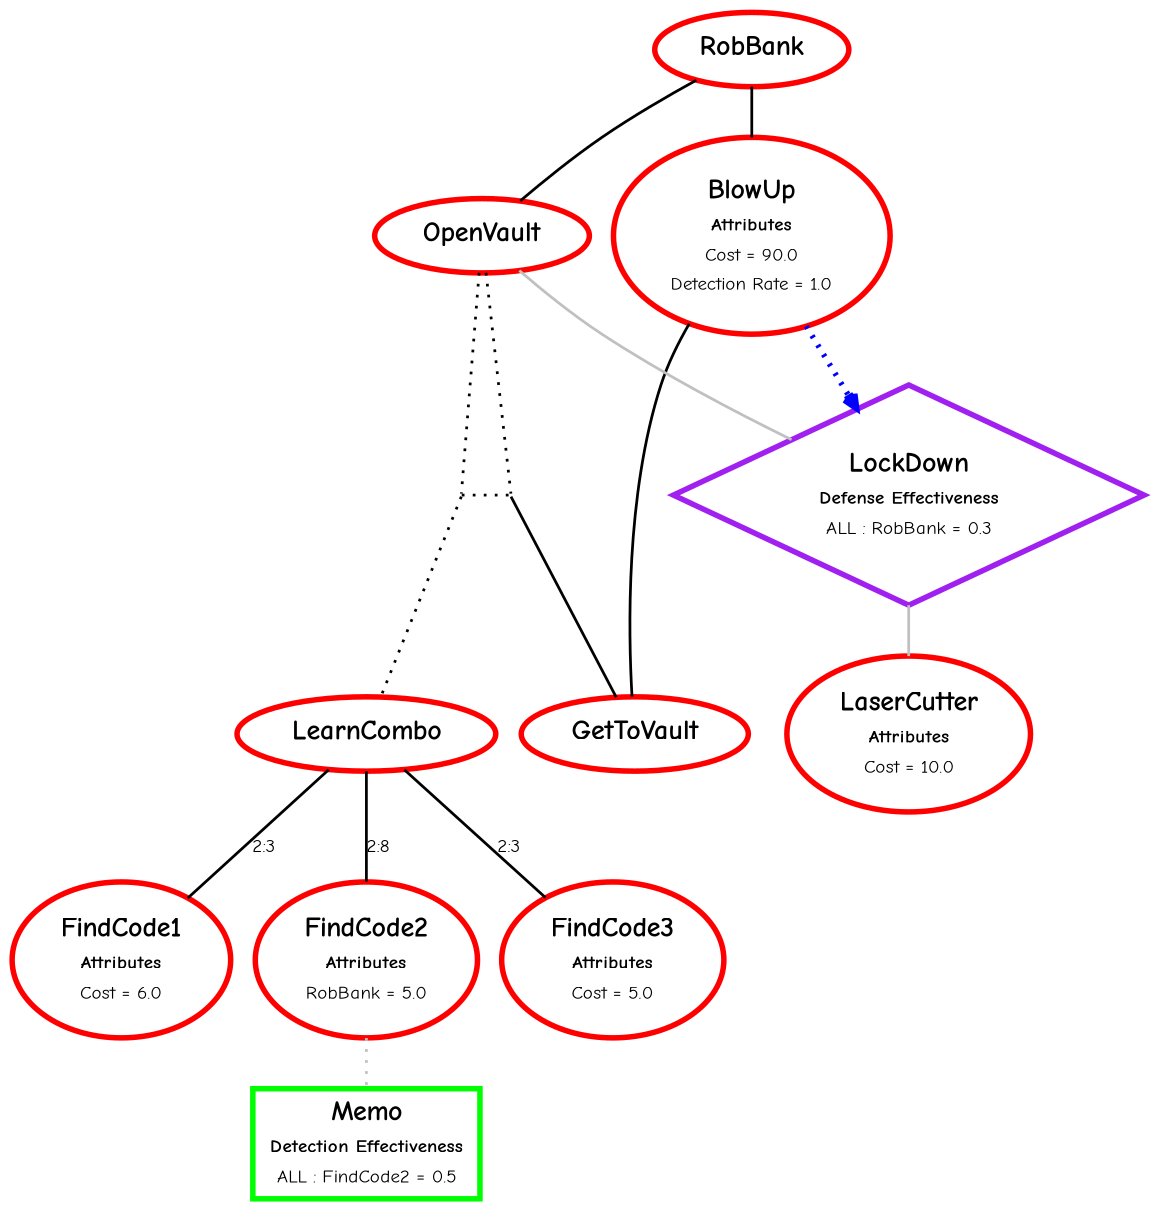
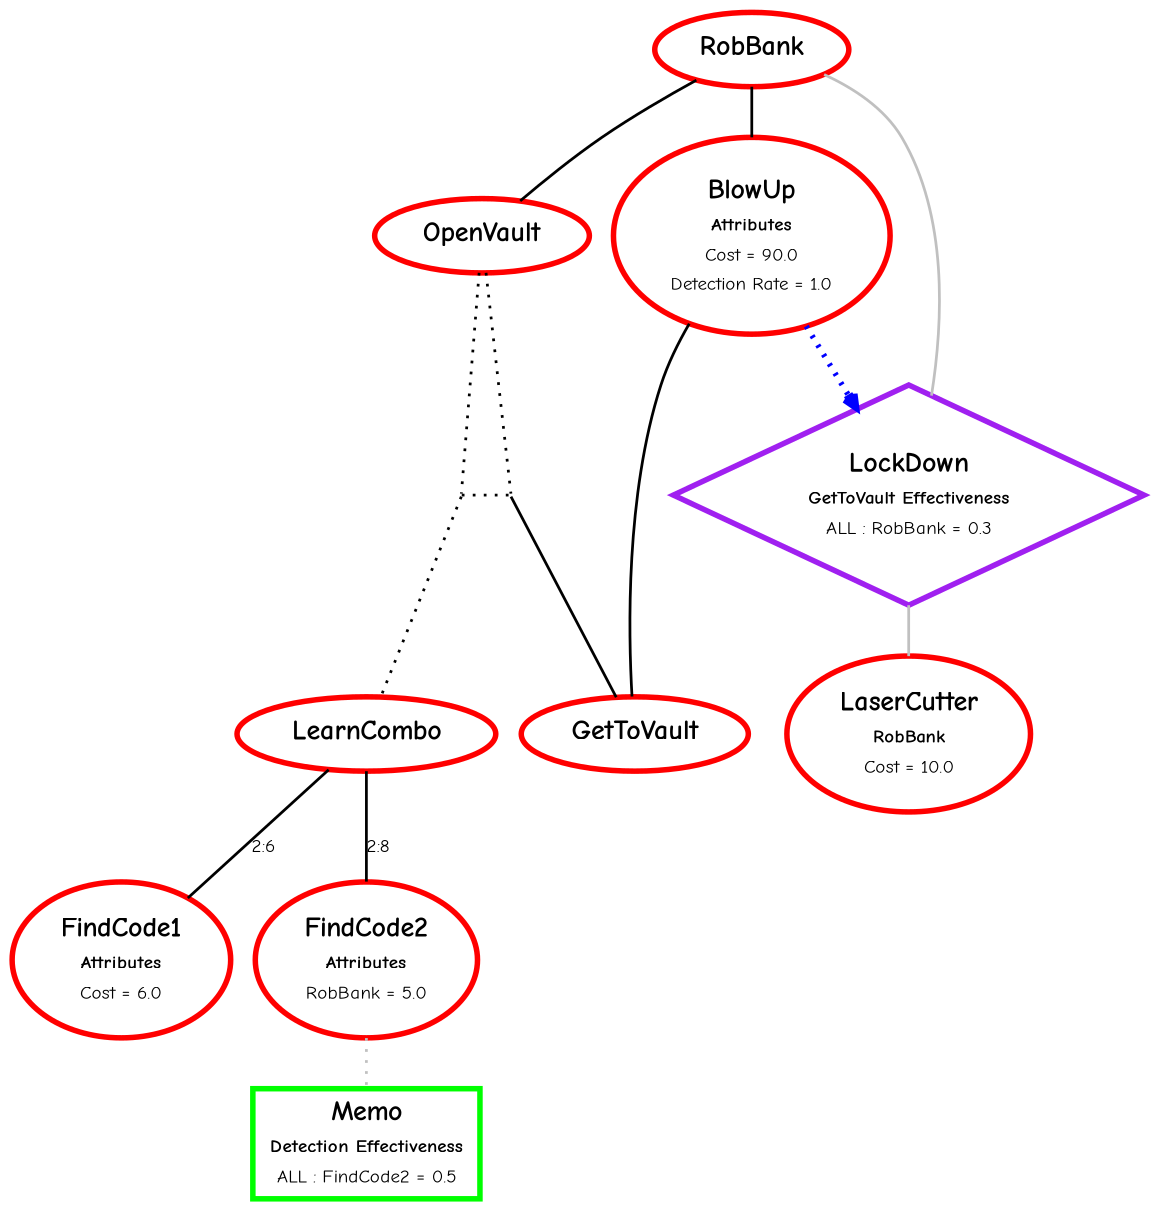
edge "OpenVault" -- "LockDown": now "RobBank" -- "LockDown"
node "LockDown": text "Defense Effectiveness" -> "GetToVault Effectiveness"
node "LaserCutter": text "Attributes" -> "RobBank"
edge "LearnCombo" -- "FindCode1": label "2:3" -> "2:6"
node "FindCode3": removed
